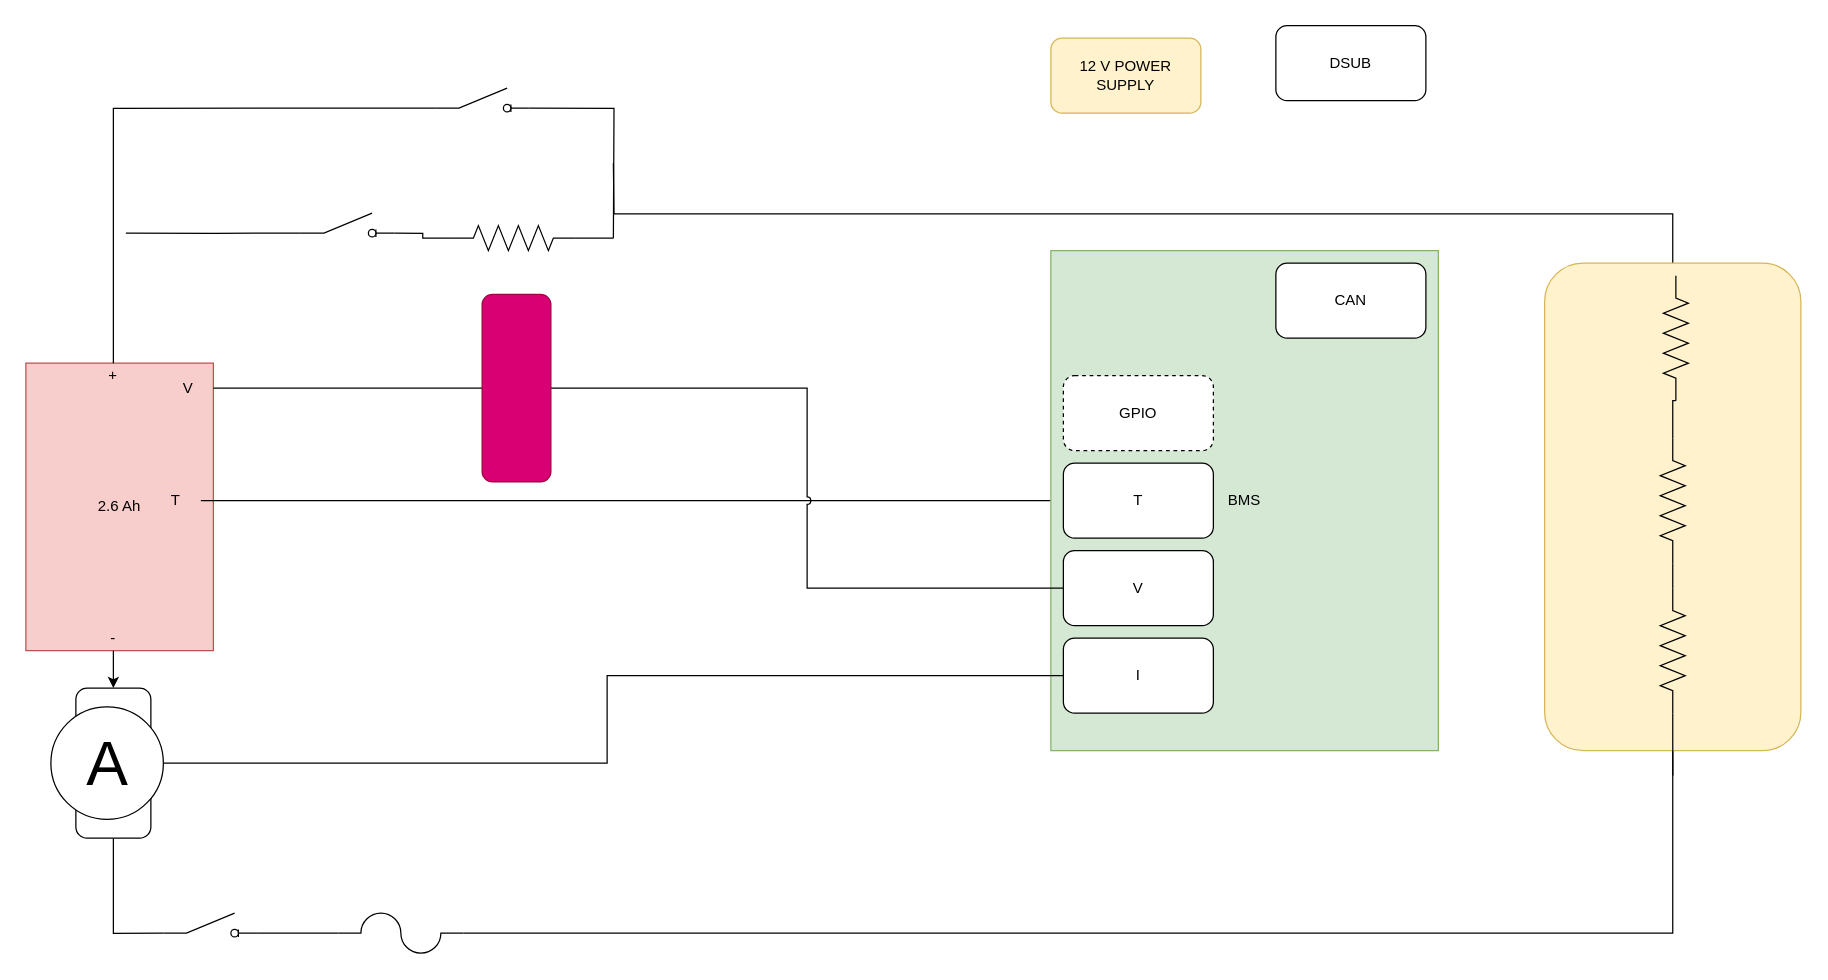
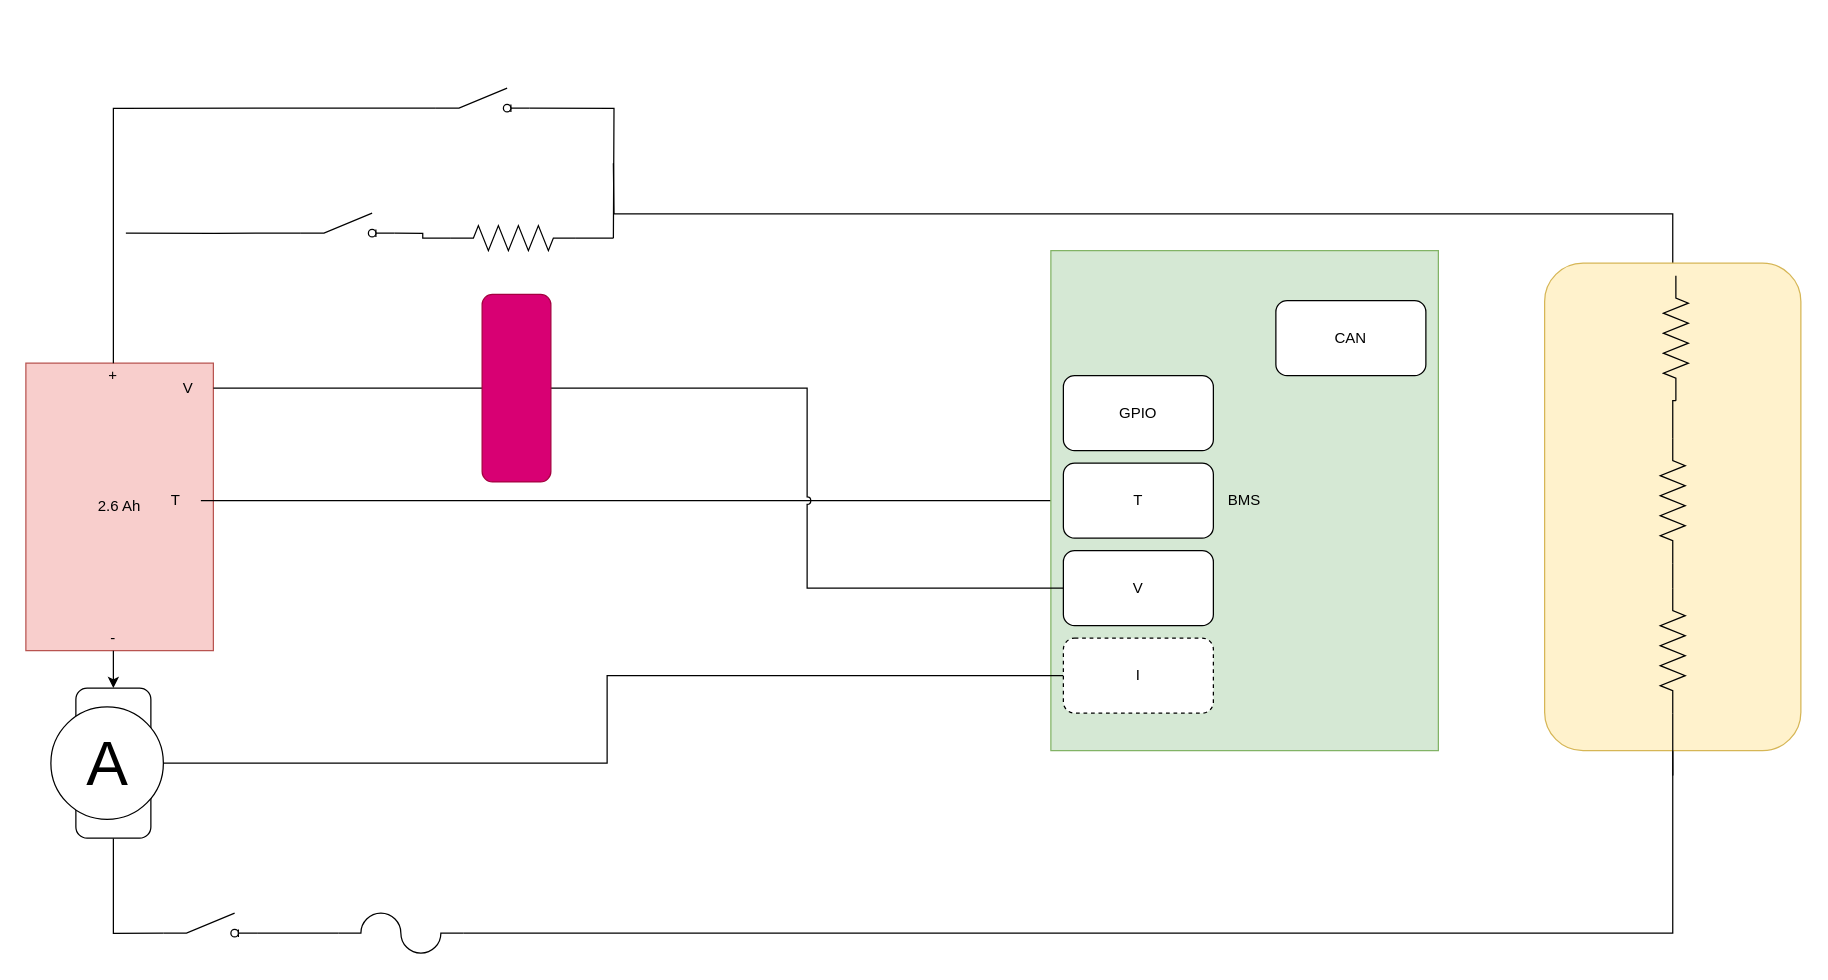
node "DSUB": removed
node "12 V POWER SUPPLY": removed
node "CAN": moved (1351, 301) -> (1351, 338)
node "GPIO": style dashed -> solid
node "I": style solid -> dashed
